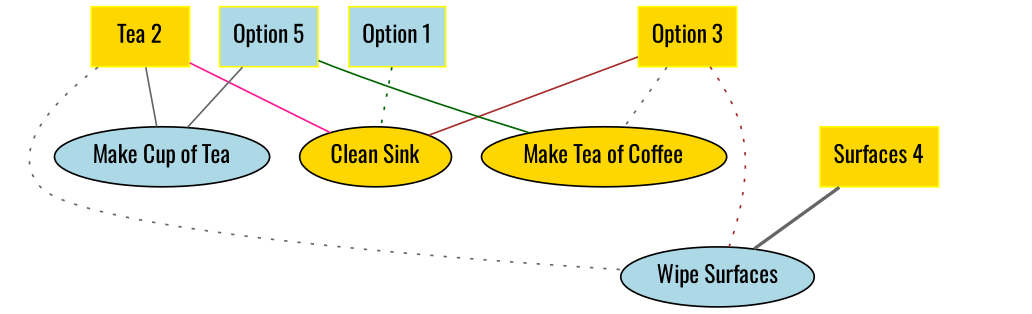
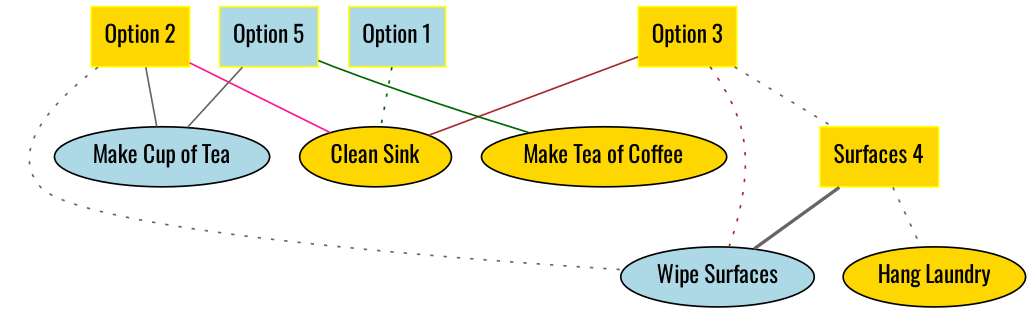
node "Tea 2": label "Tea 2" -> "Option 2"
edge "Option 3" -- "Make Tea of Coffee": now "Option 3" -- "Surfaces 4"
node "Hang Laundry": added
